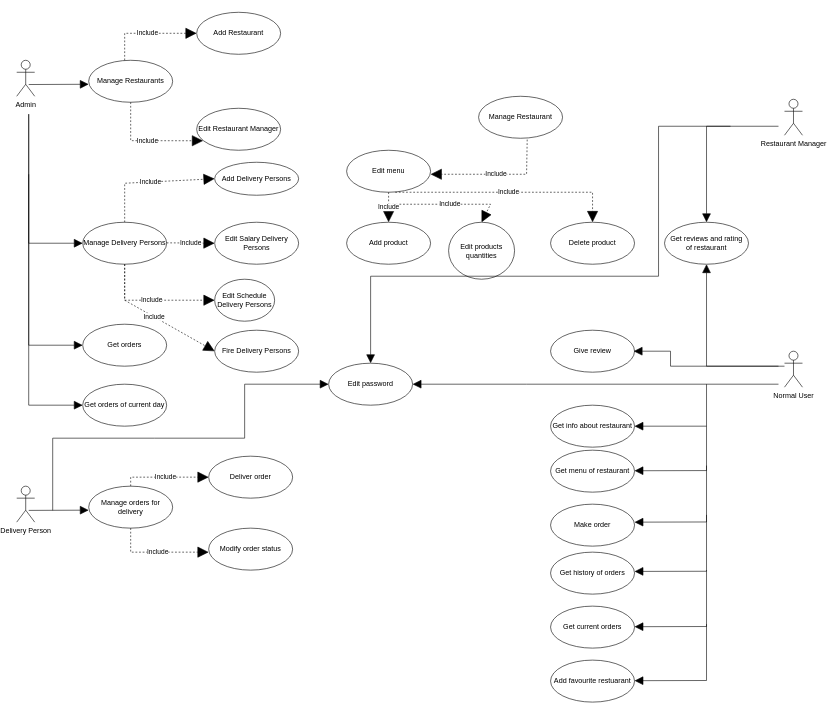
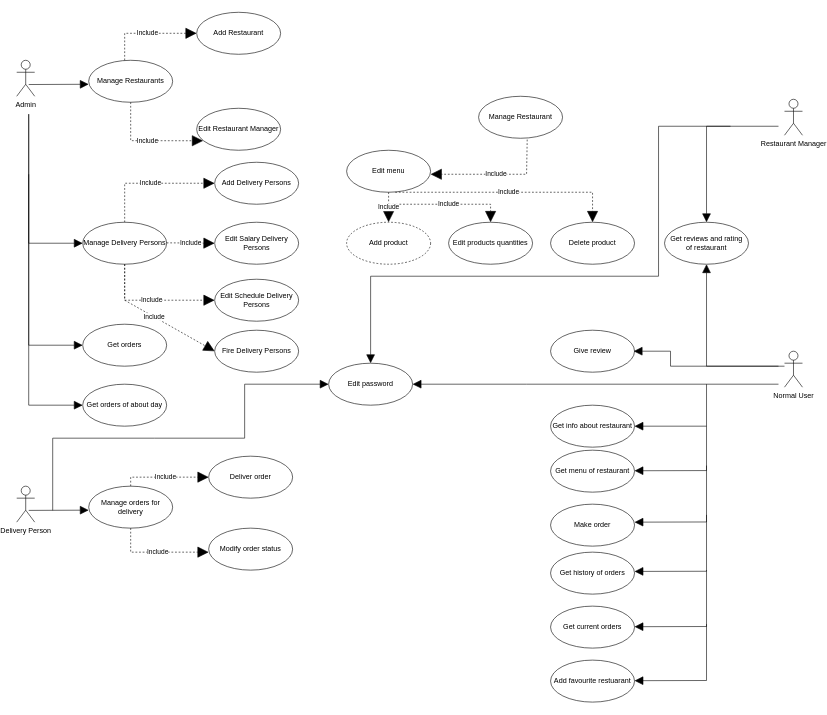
node "Add Delivery Persons": size 84x33 -> 84x42
node "Add product": style solid -> dashed
node "Edit products quantities": size 66x57 -> 84x42
node "Edit Schedule Delivery Persons": size 60x42 -> 84x42
node "Get orders of current day": label "Get orders of current day" -> "Get orders of about day"
